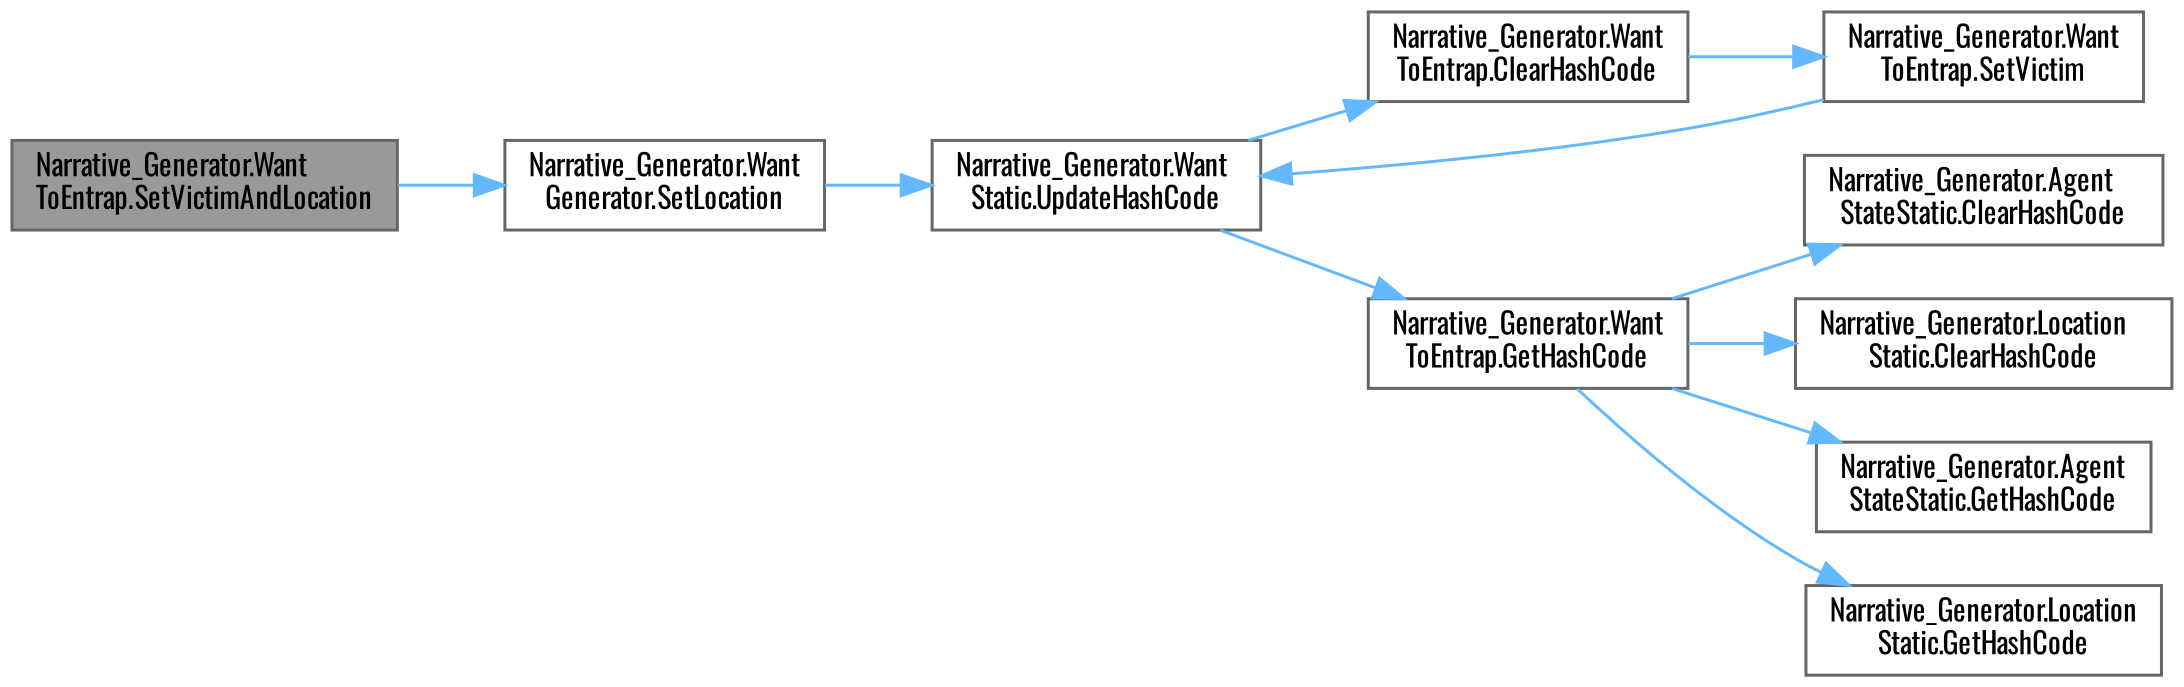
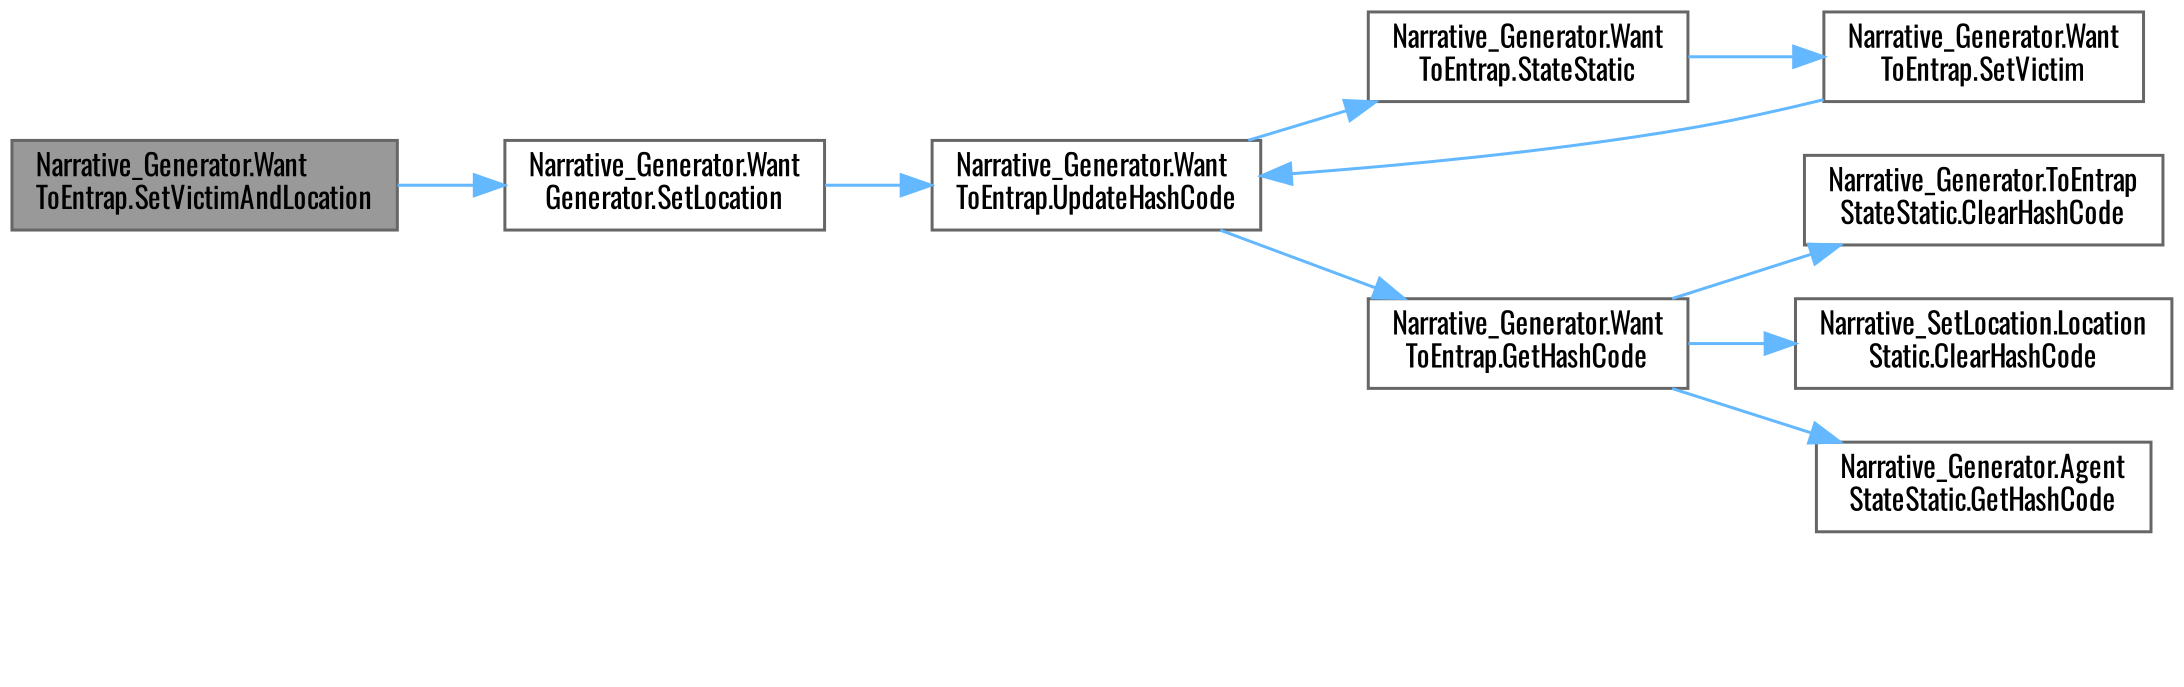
node "Narrative_Generator.Want ToEntrap.ClearHashCode": label "Narrative_Generator.Want ToEntrap.ClearHashCode" -> "Narrative_Generator.Want ToEntrap.StateStatic"
node "Narrative_Generator.Want Static.UpdateHashCode": label "Narrative_Generator.Want Static.UpdateHashCode" -> "Narrative_Generator.Want ToEntrap.UpdateHashCode"
node "Narrative_Generator.Agent StateStatic.ClearHashCode": label "Narrative_Generator.Agent StateStatic.ClearHashCode" -> "Narrative_Generator.ToEntrap StateStatic.ClearHashCode"
node "Narrative_Generator.Location Static.ClearHashCode": label "Narrative_Generator.Location Static.ClearHashCode" -> "Narrative_SetLocation.Location Static.ClearHashCode"
node "Narrative_Generator.Location Static.GetHashCode": removed
